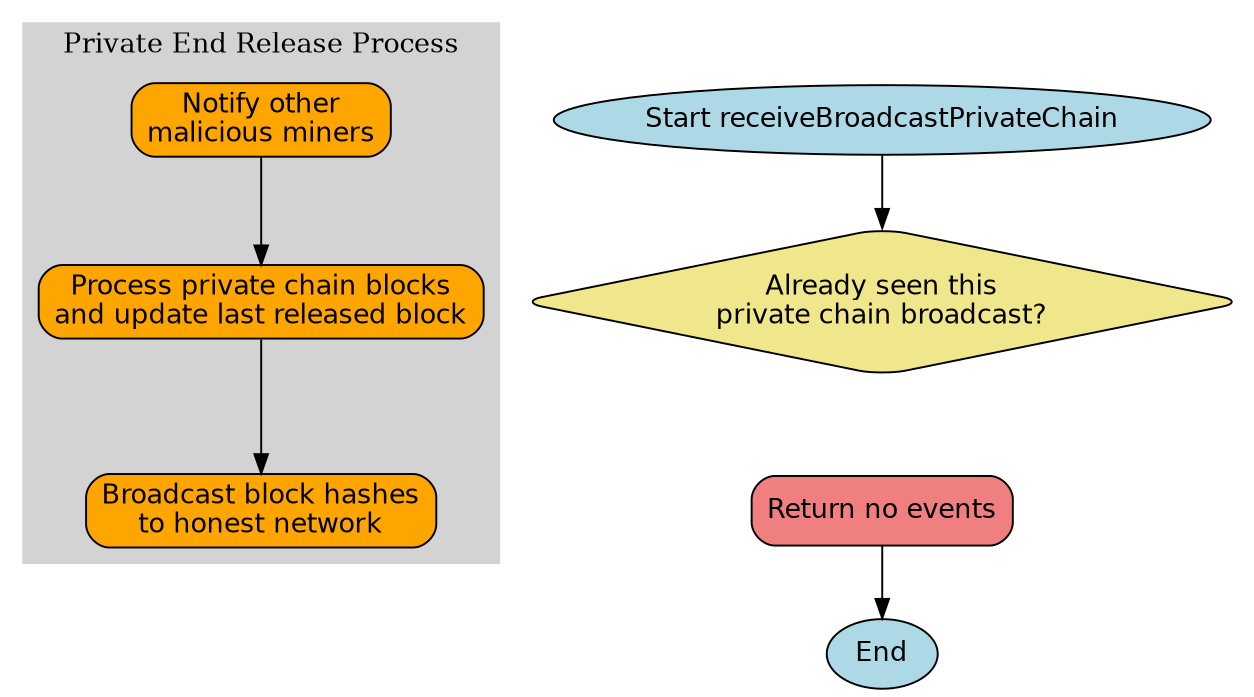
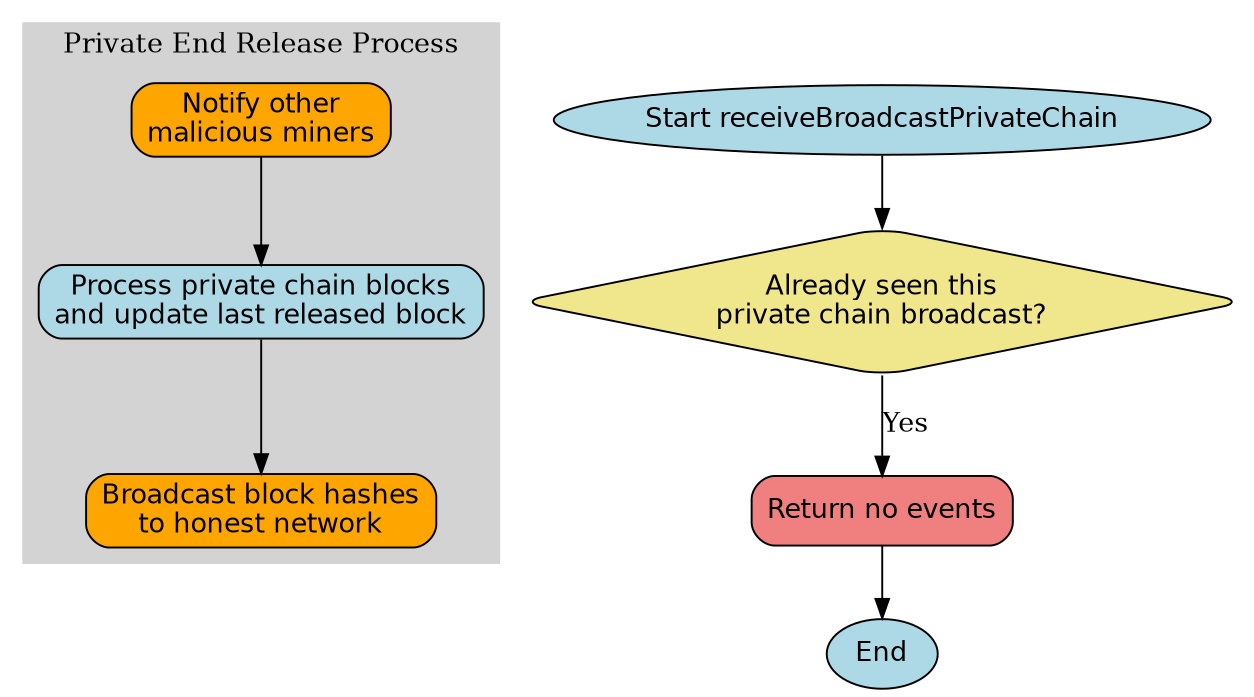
node "Process private chain blocks and update last released block": fillcolor orange -> lightblue
edge "Already seen this private chain broadcast?" -> "Return no events": added, label "Yes"
